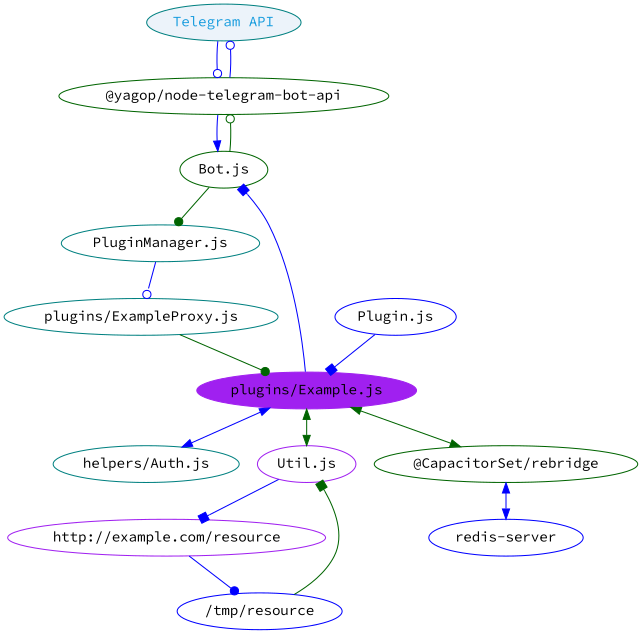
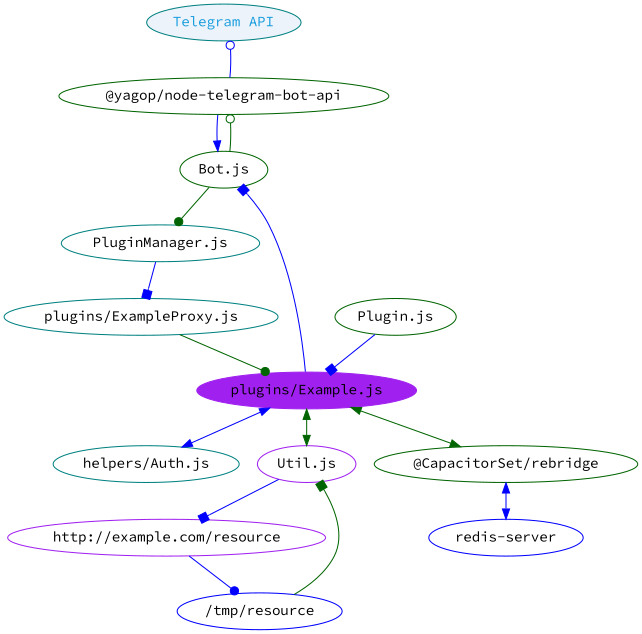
edge "Telegram API" -> "@yagop/node-telegram-bot-api": removed
edge "PluginManager.js" -> "plugins/ExampleProxy.js": arrowhead odot -> box
node "Plugin.js": color blue -> darkgreen
